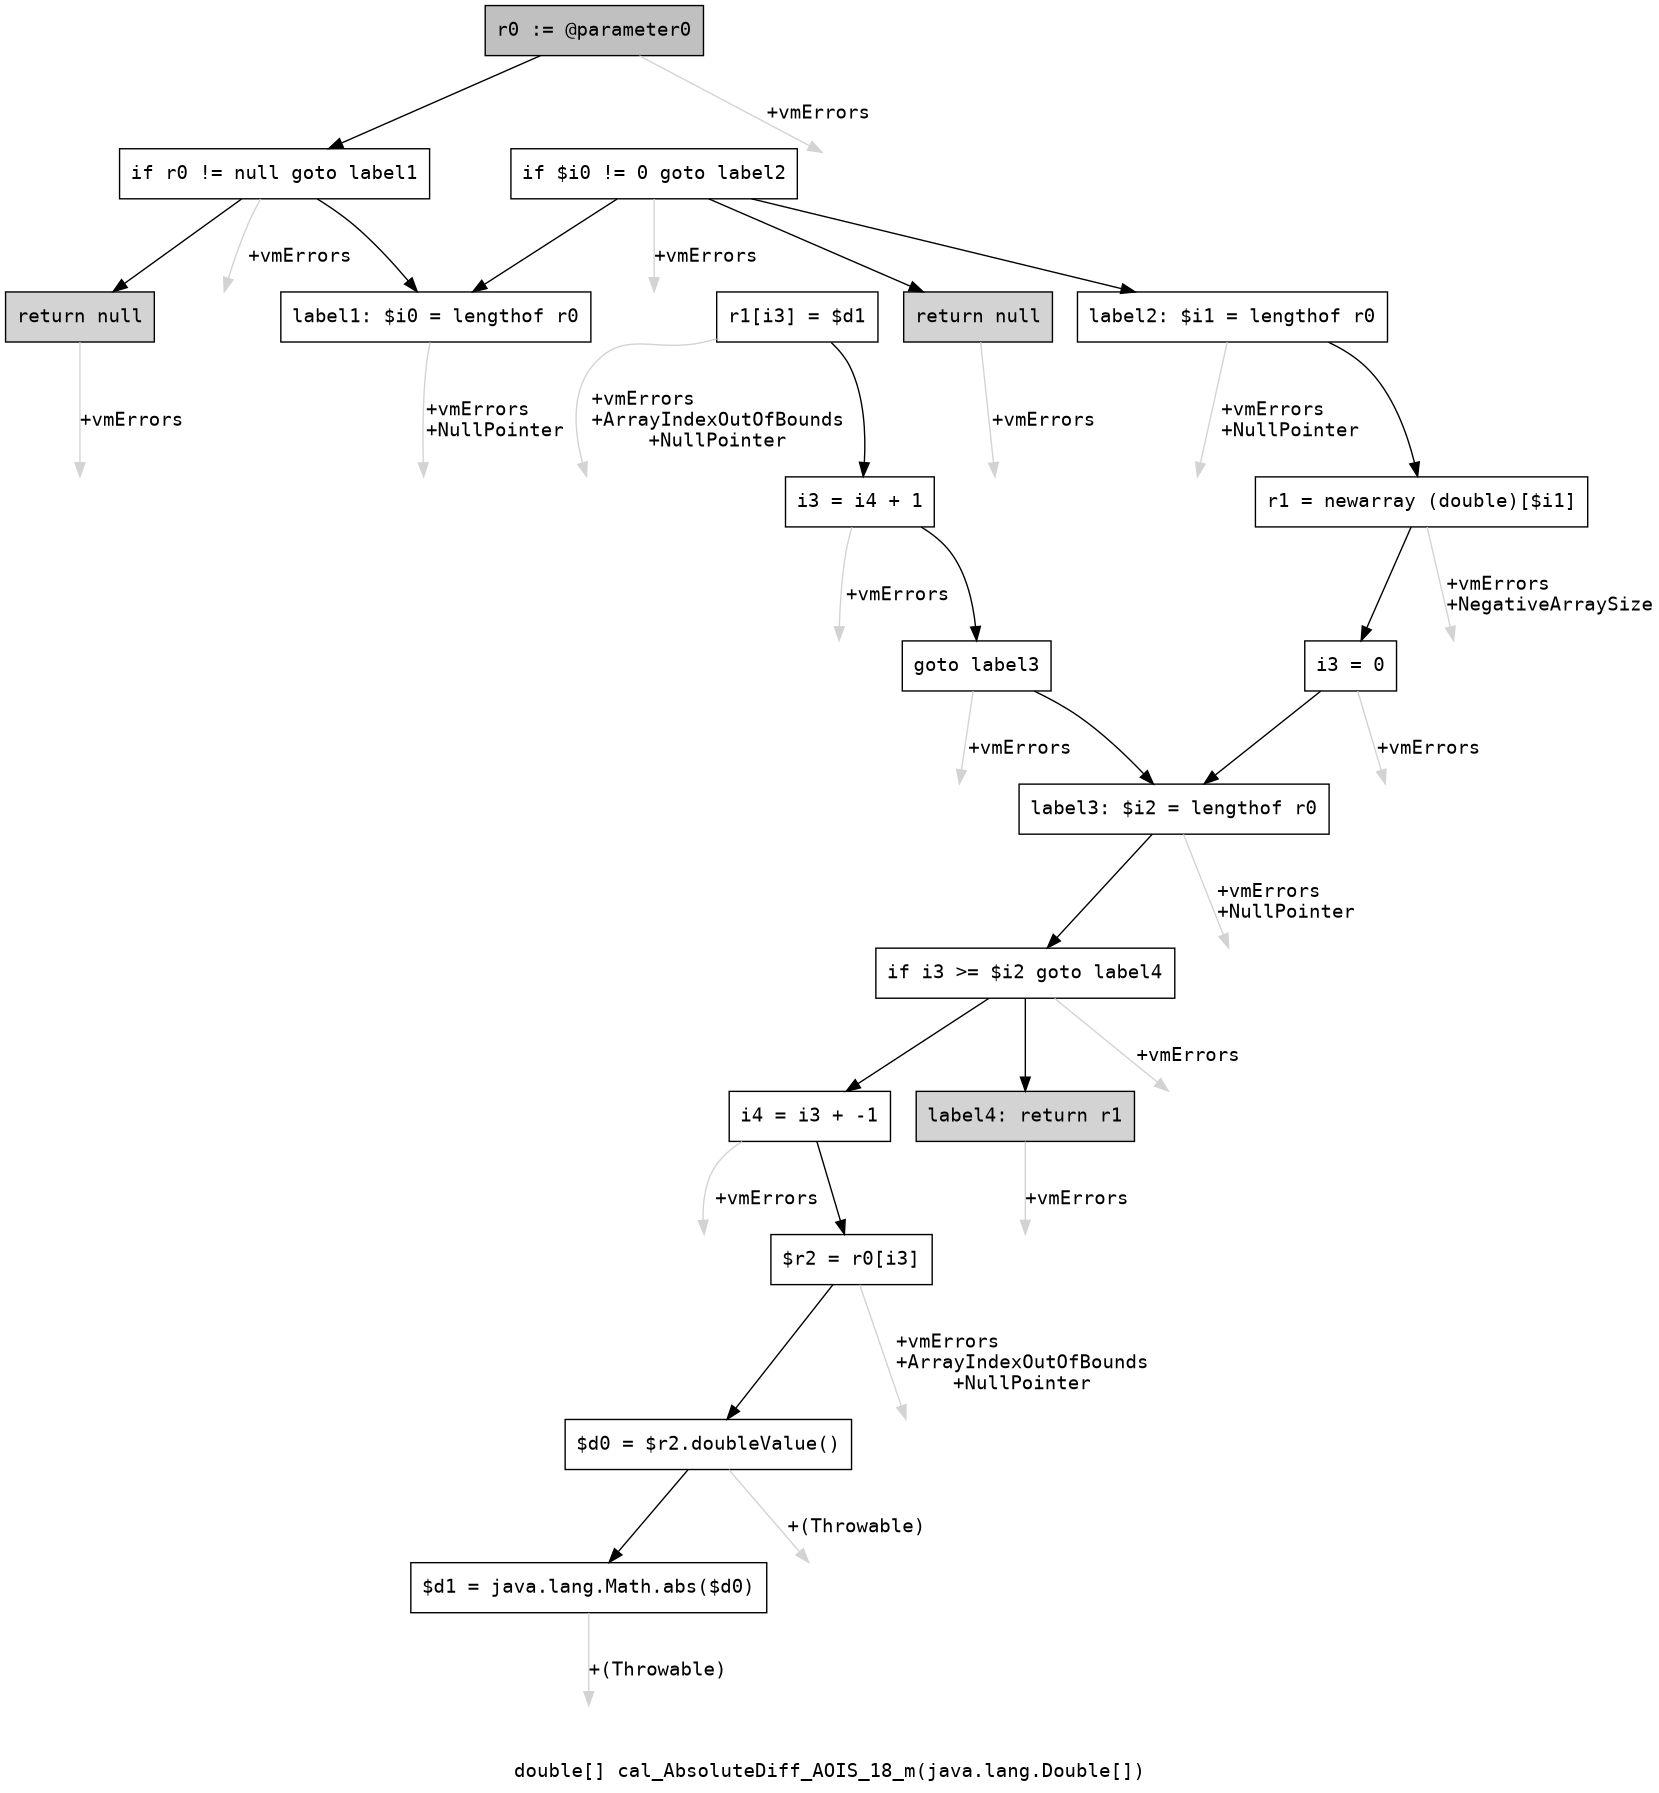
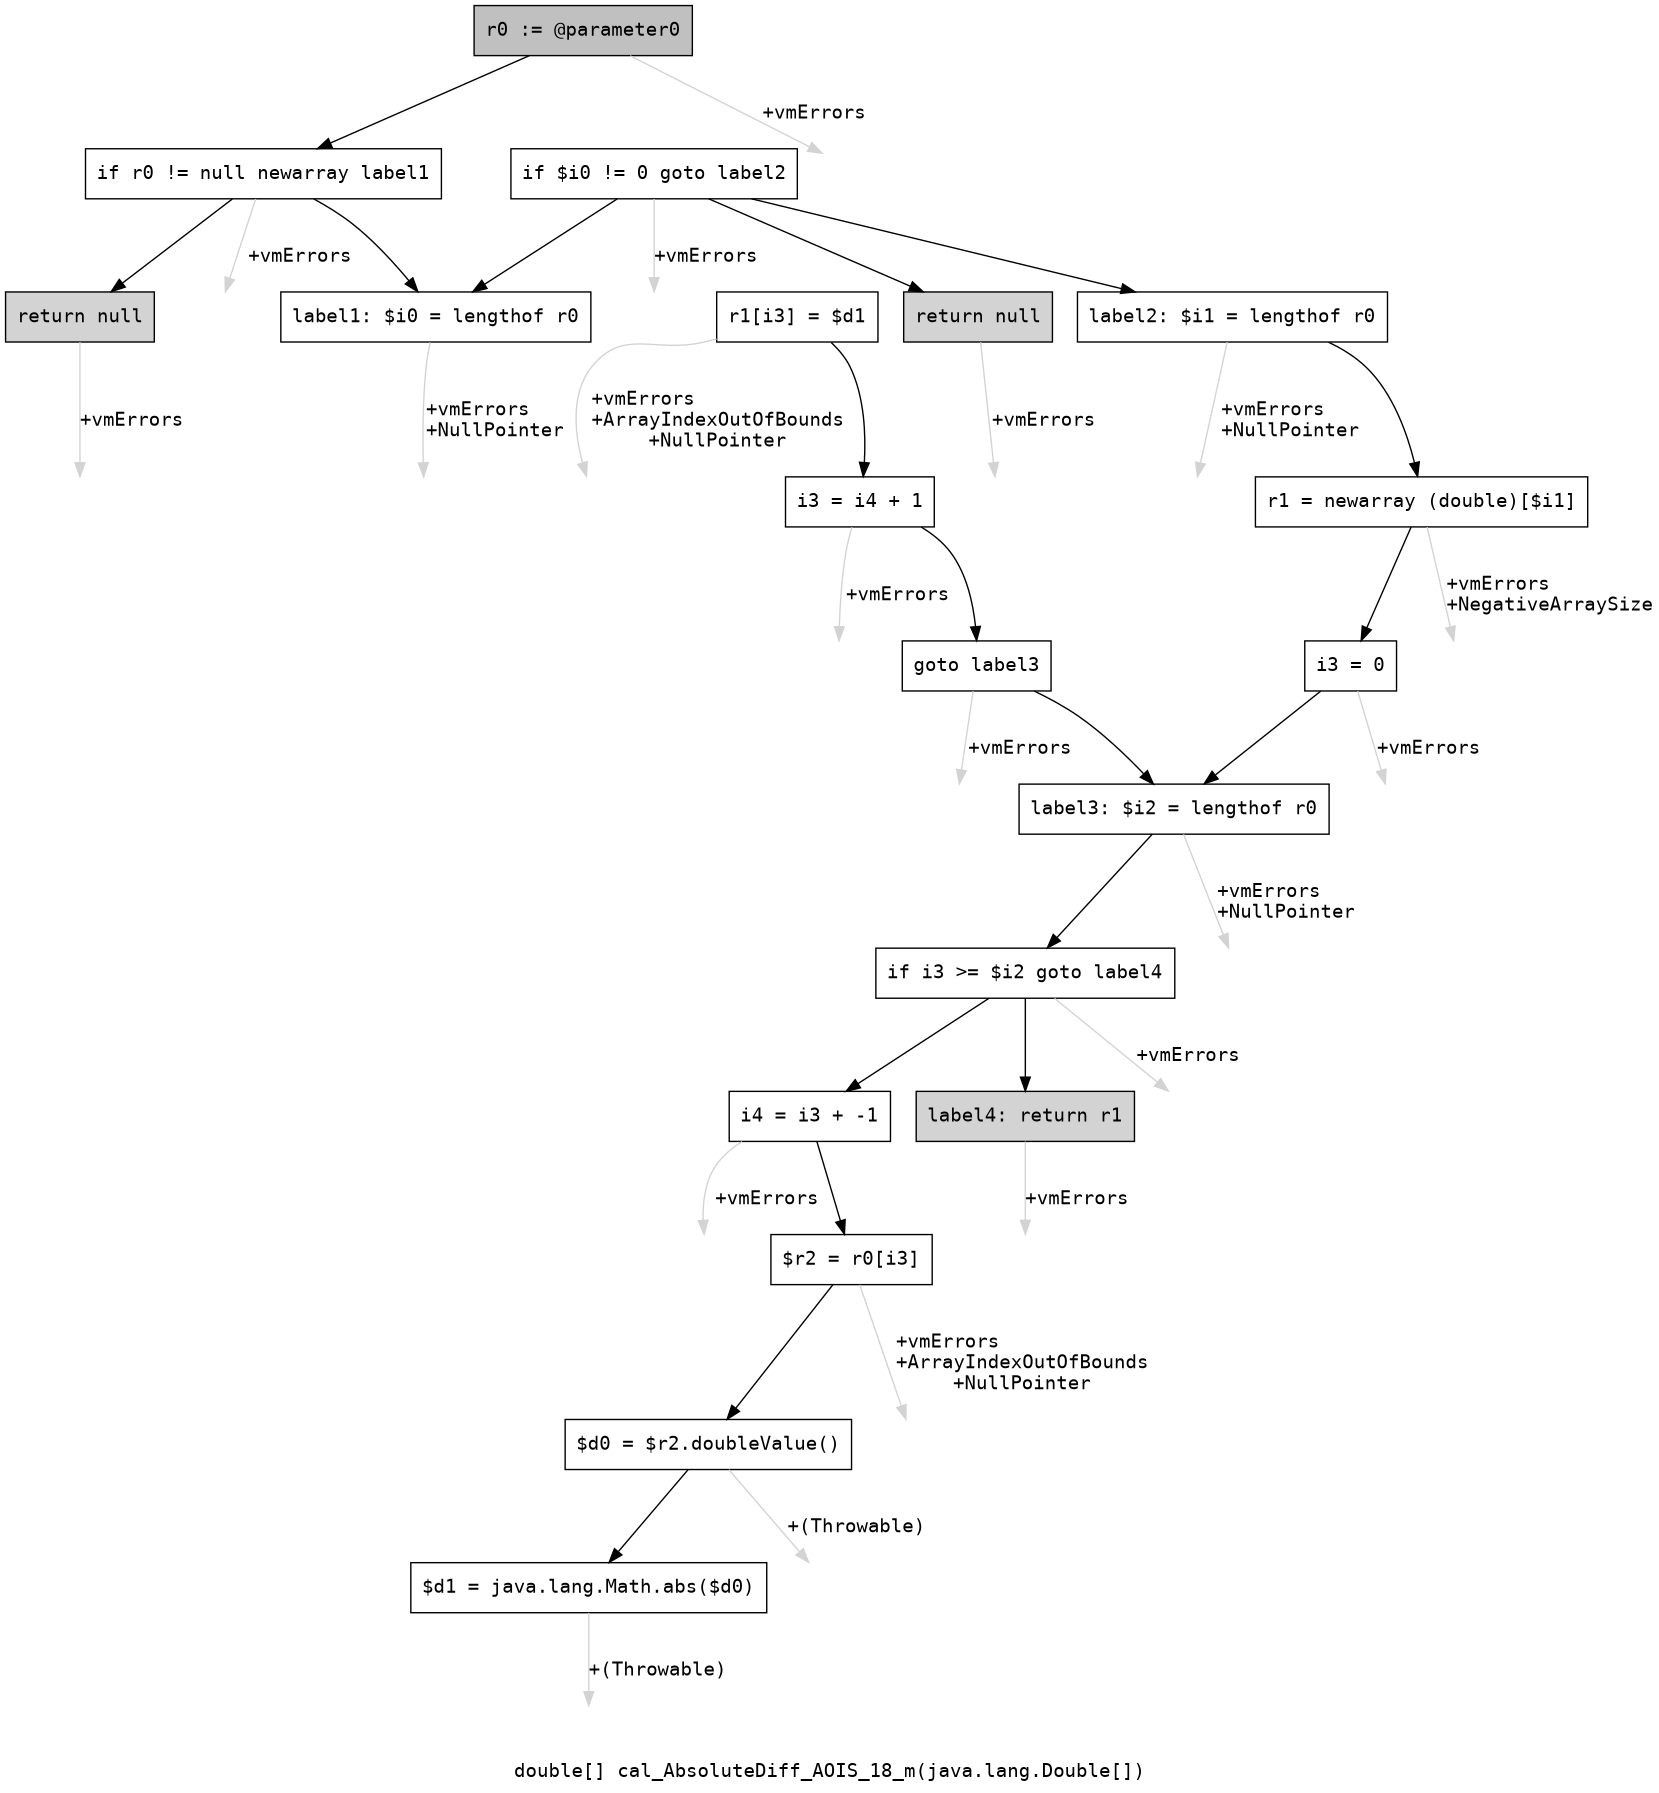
node "if r0 != null goto label1": label "if r0 != null goto label1" -> "if r0 != null newarray label1"
